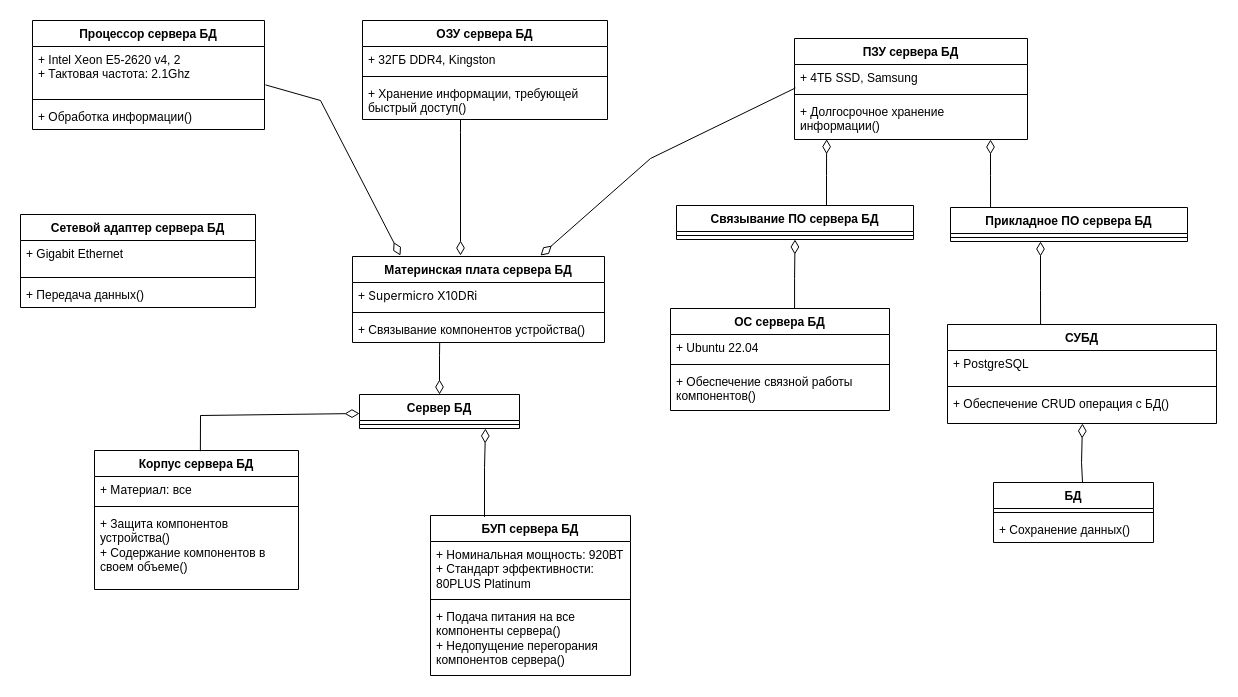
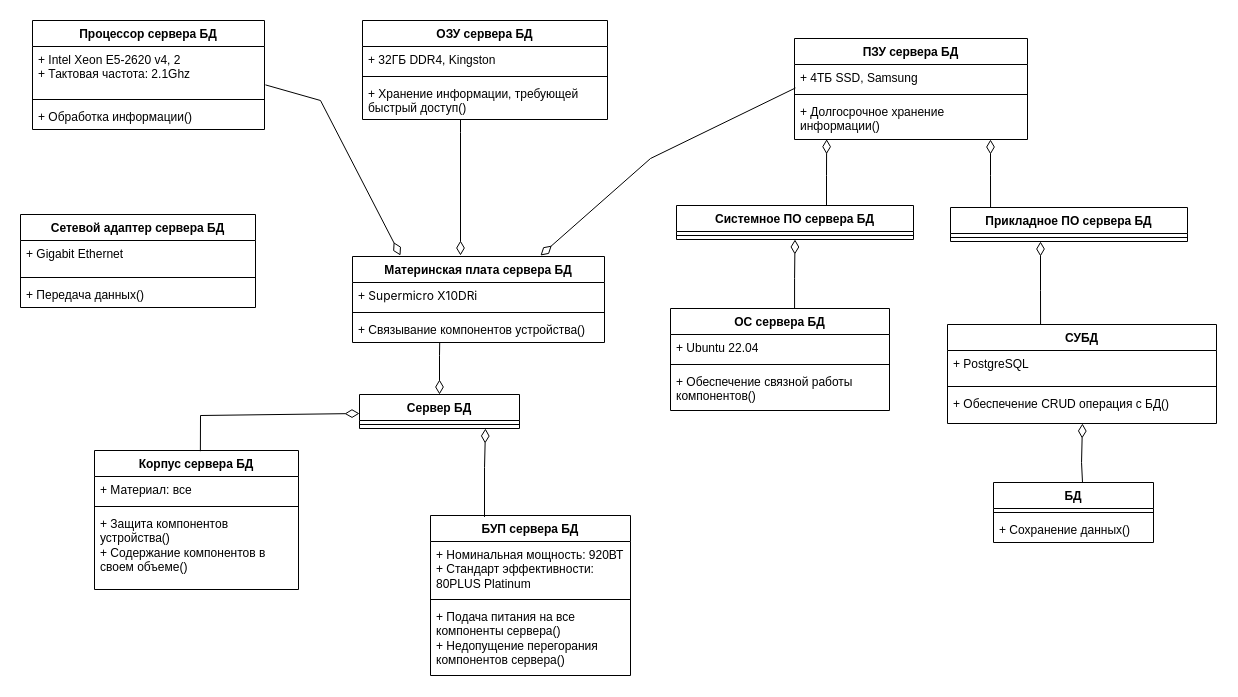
node "Связывание ПО сервера БД": label "Связывание ПО сервера БД" -> "Системное ПО сервера БД"
